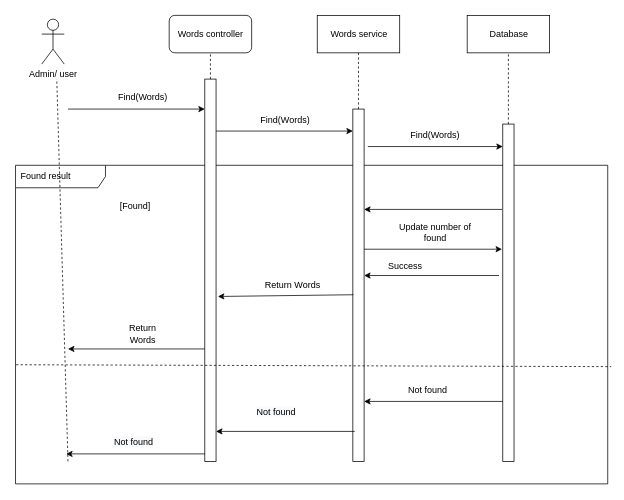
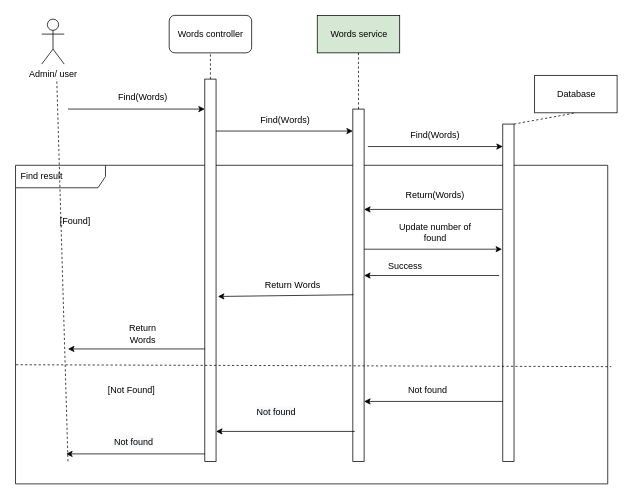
node "Words service": fillcolor #ffffff -> #d5e8d4
node "Database": moved (509, 34) -> (576, 94)
node "Found result": label "Found result" -> "Find result"
node "Return(Words)": added
node "[Found]": moved (135, 207) -> (75, 222)
node "[Not Found]": added
